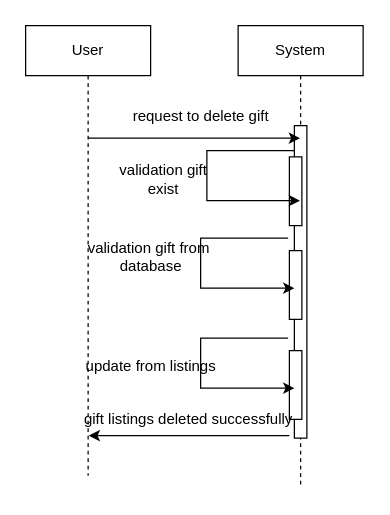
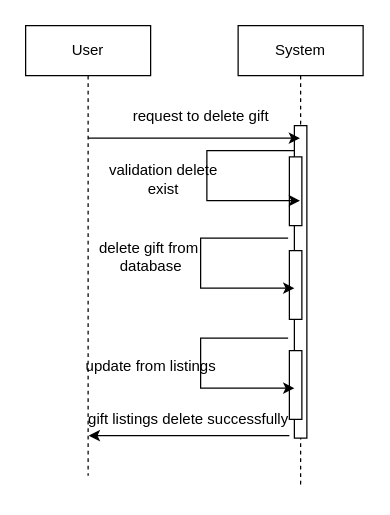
node "validation gift exist": label "validation gift exist" -> "validation delete exist"
node "validation gift from database": label "validation gift from database" -> "delete gift from database"
node "gift listings deleted successfully": label "gift listings deleted successfully" -> "gift listings delete successfully"
